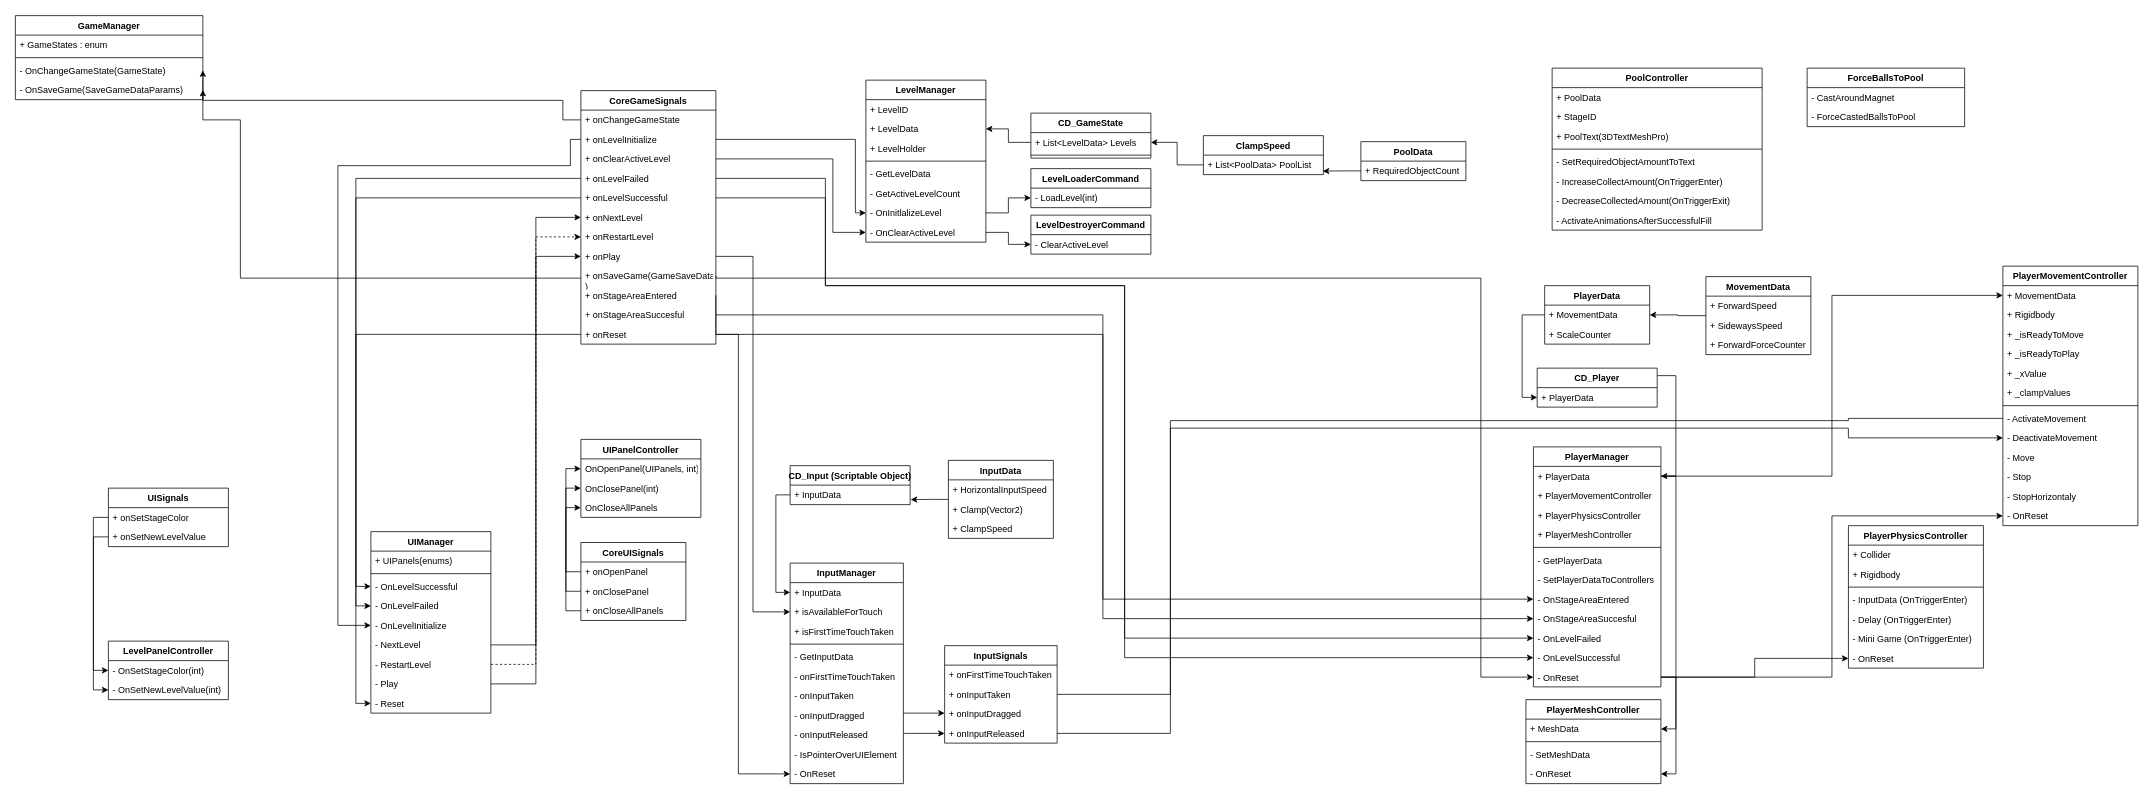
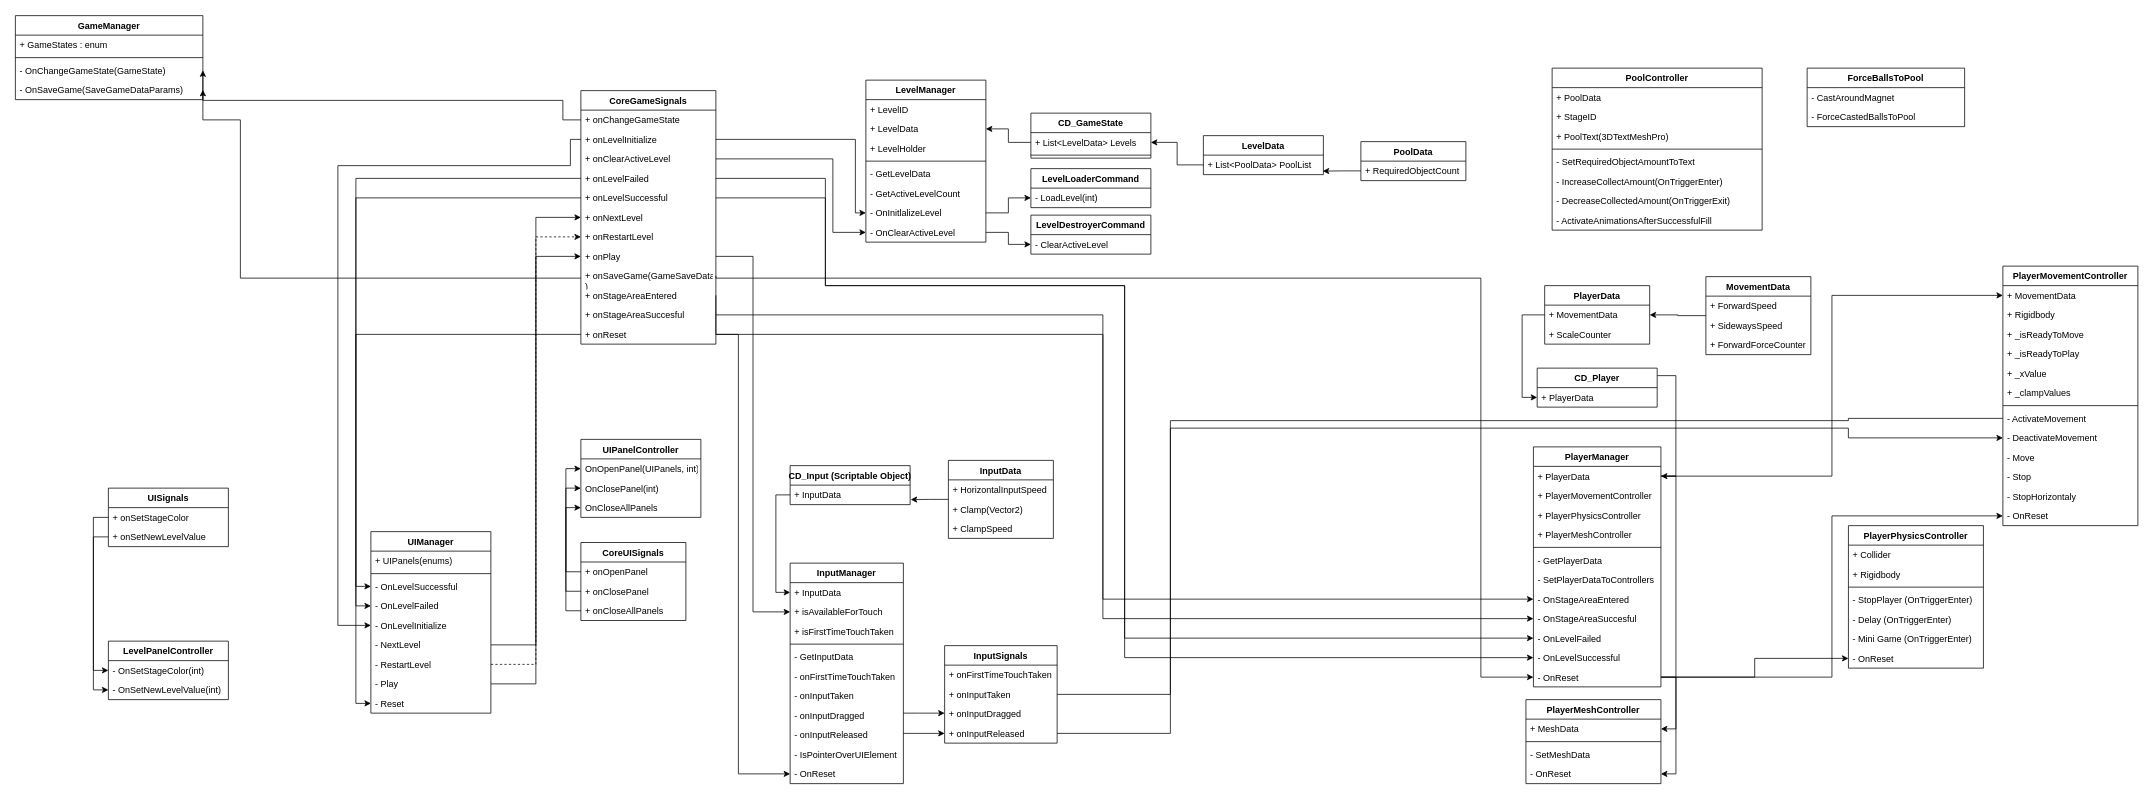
node "ClampSpeed": label "ClampSpeed" -> "LevelData"
node "- InputData (OnTriggerEnter)": label "- InputData (OnTriggerEnter)" -> "- StopPlayer (OnTriggerEnter)"
